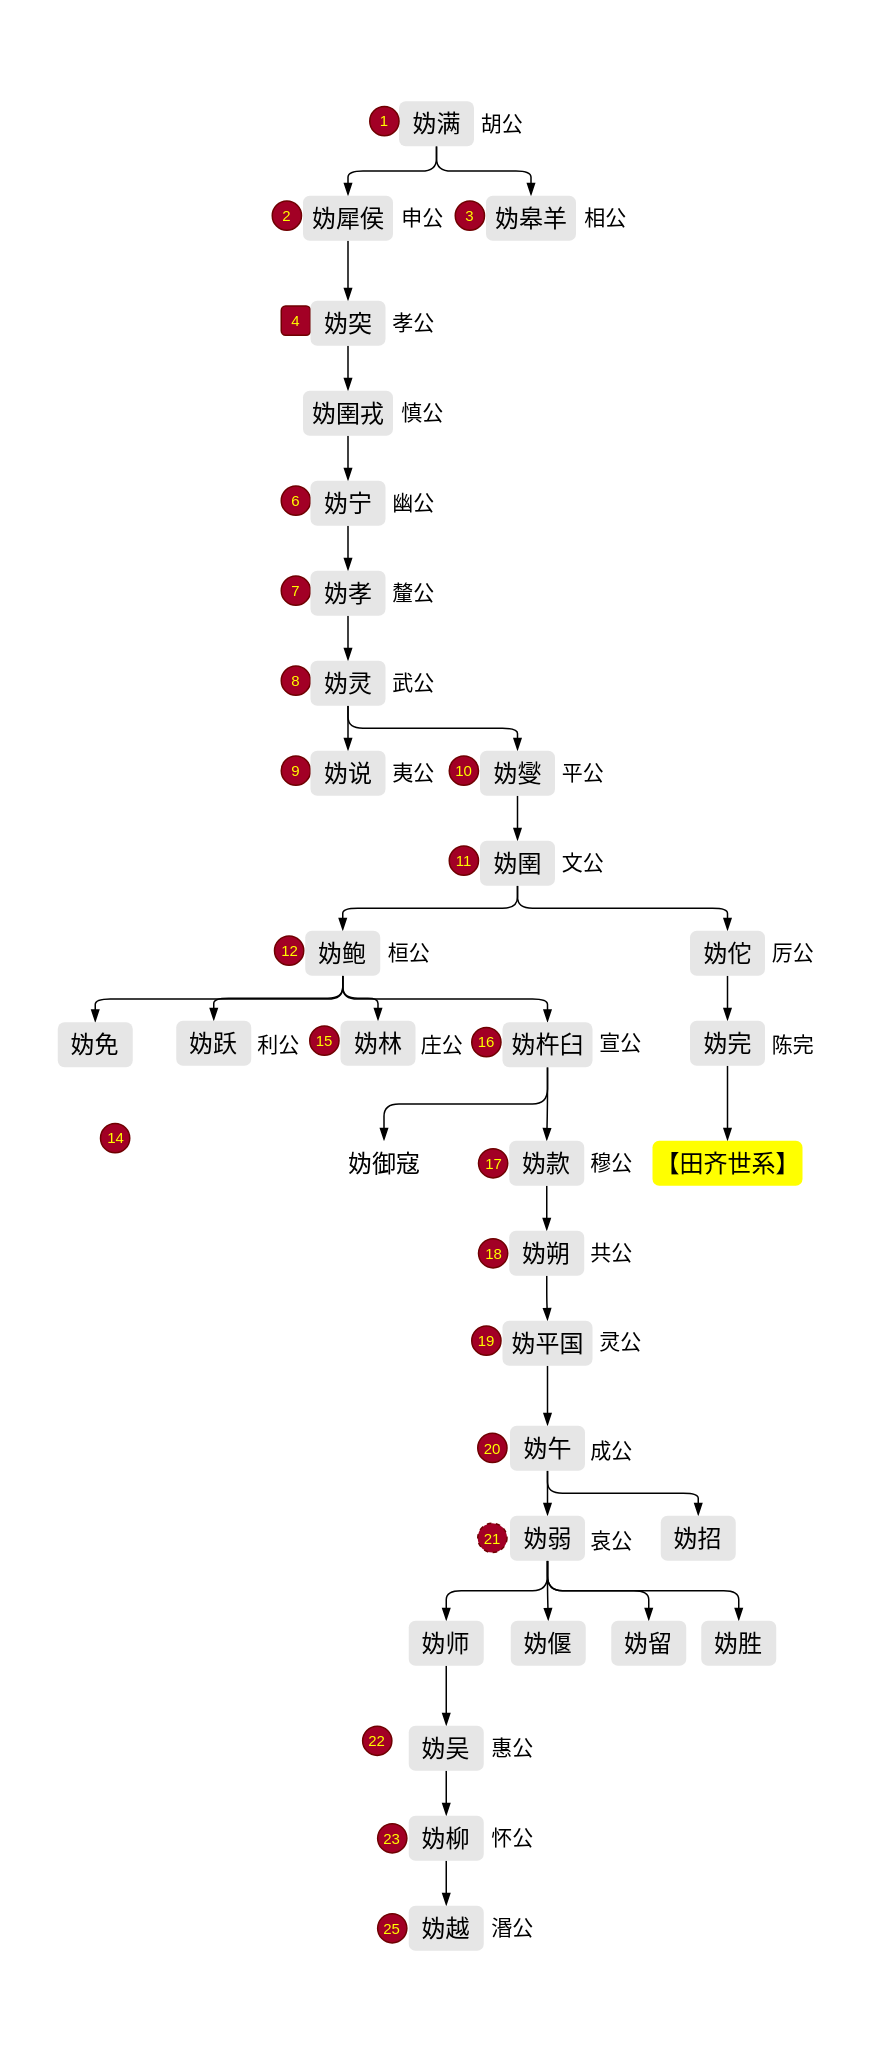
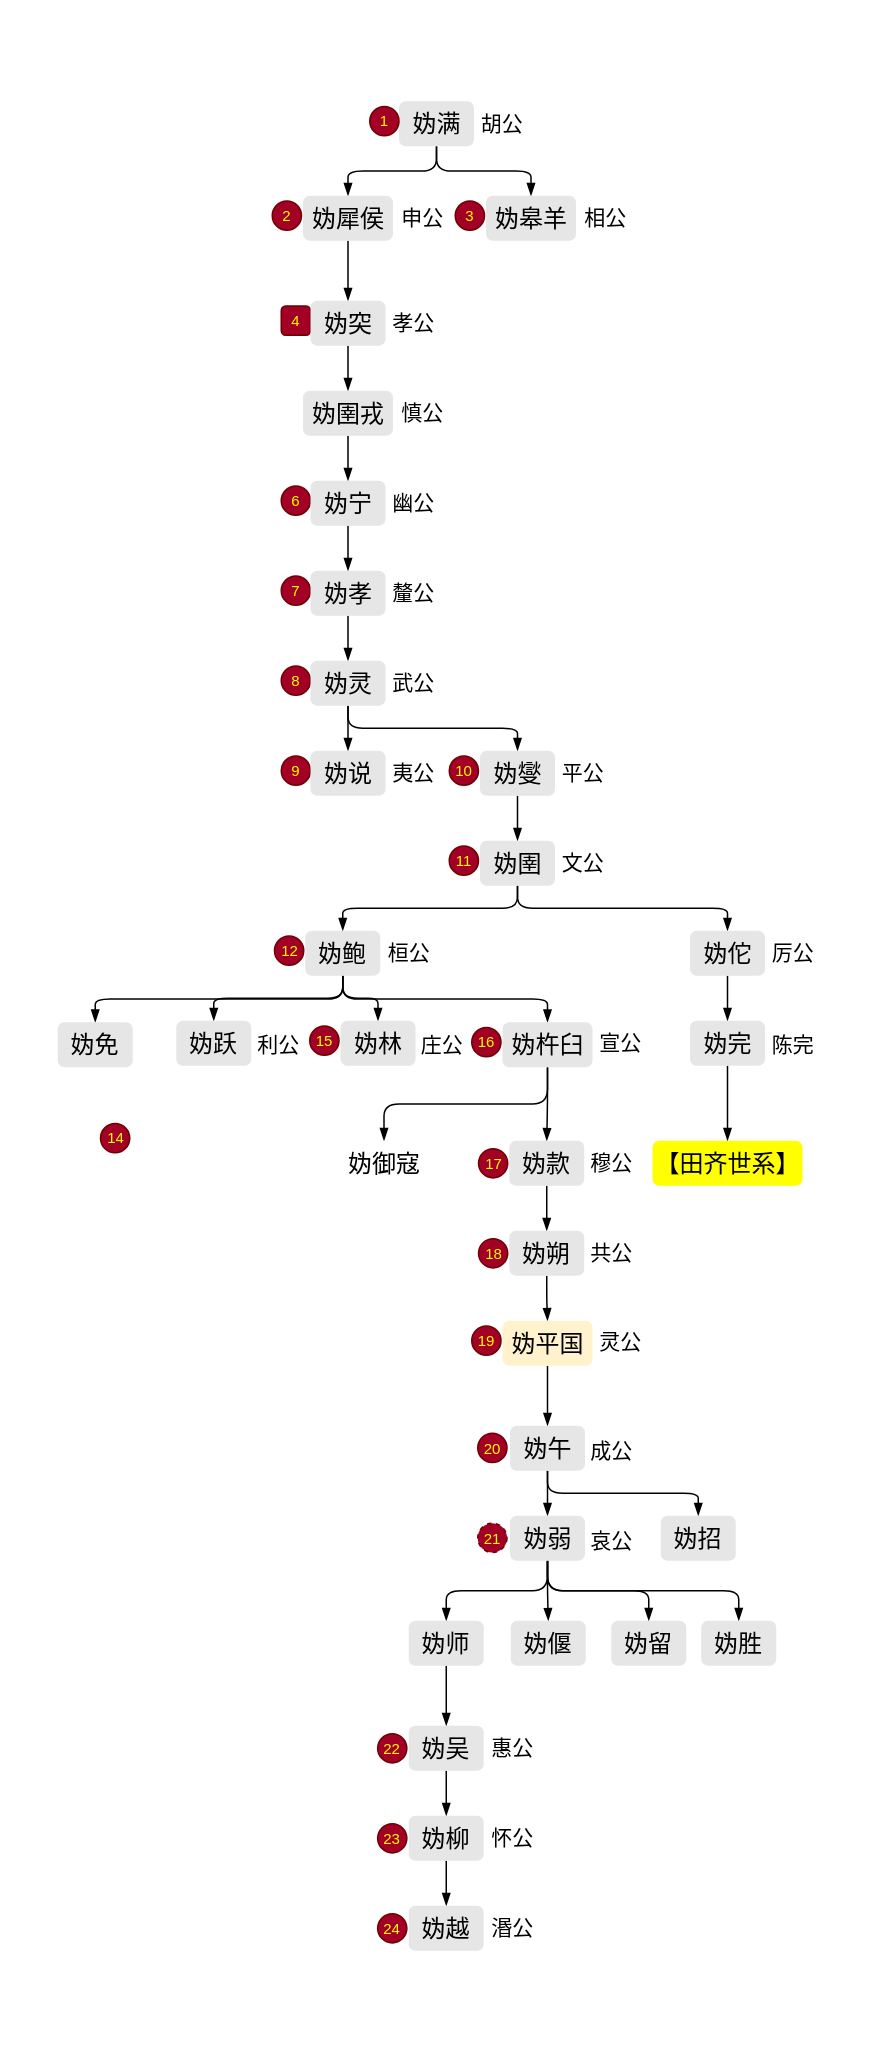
node "妫平国": fillcolor #e6e6e6 -> #fff2cc
node "22": moved (377, 1741) -> (392, 1748)
node "25": label "25" -> "24"
